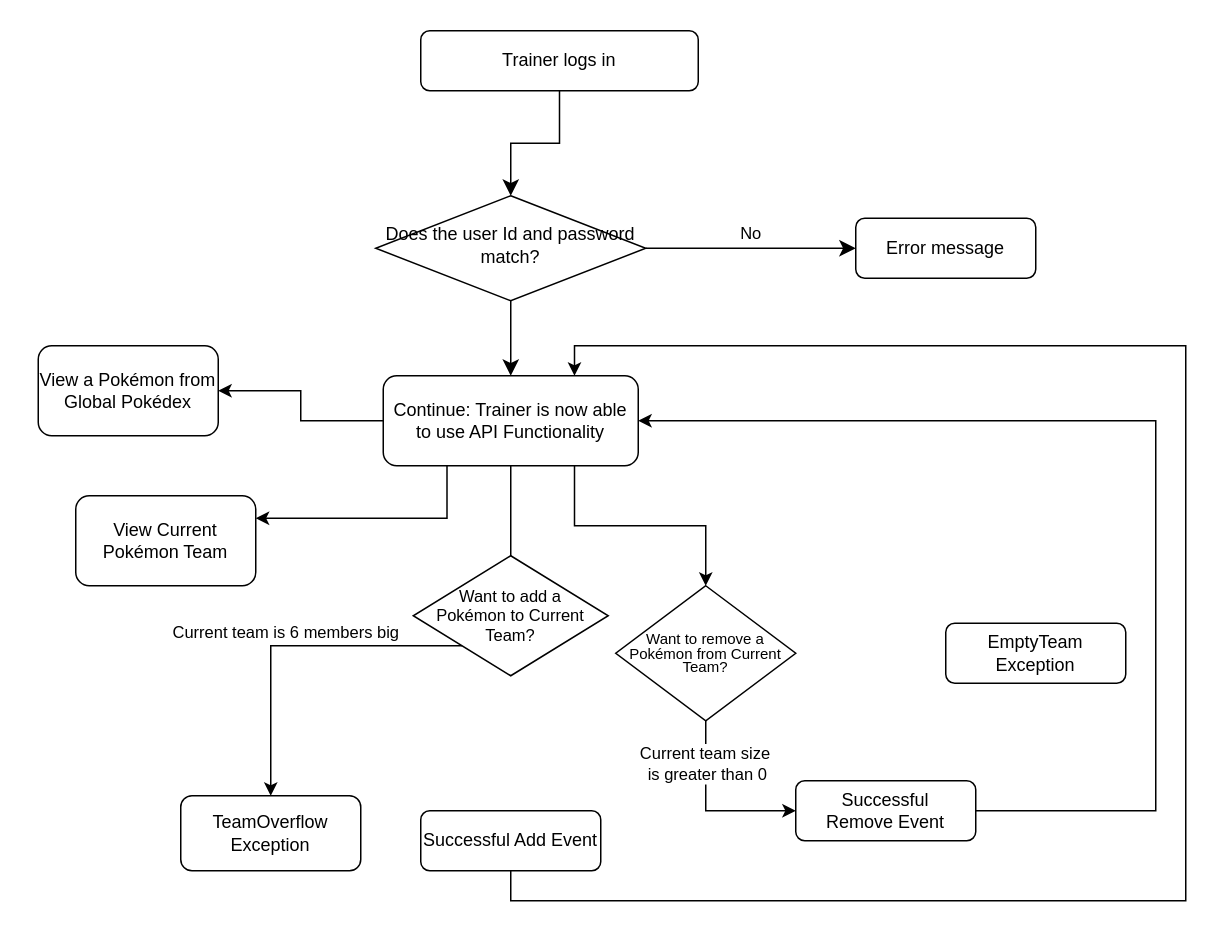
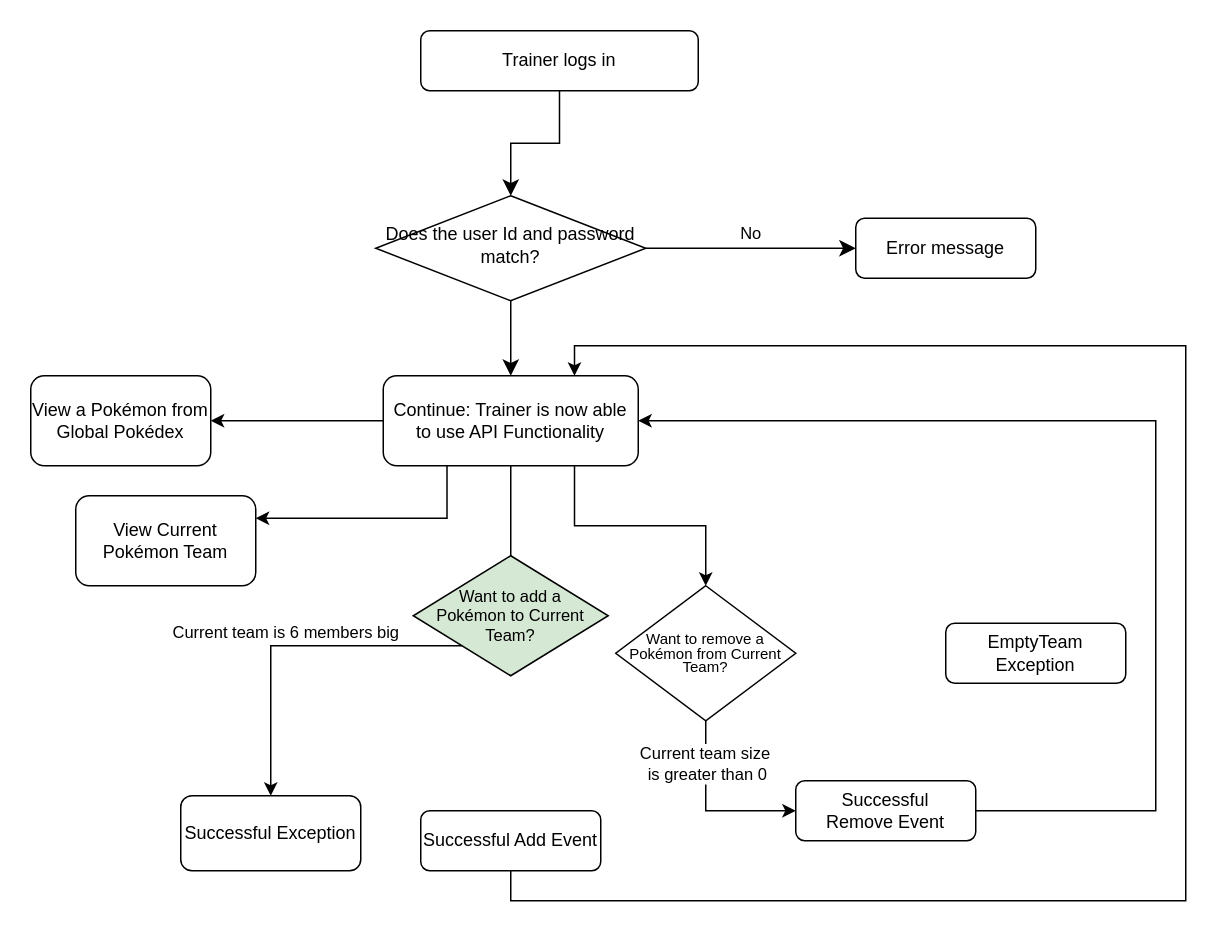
node "View a Pokémon from Global Pokédex": moved (128, 391) -> (121, 421)
node "Want to add a Pokémon to Current Team?": fillcolor #ffffff -> #d5e8d4
node "TeamOverflow Exception": label "TeamOverflow Exception" -> "Successful Exception"
